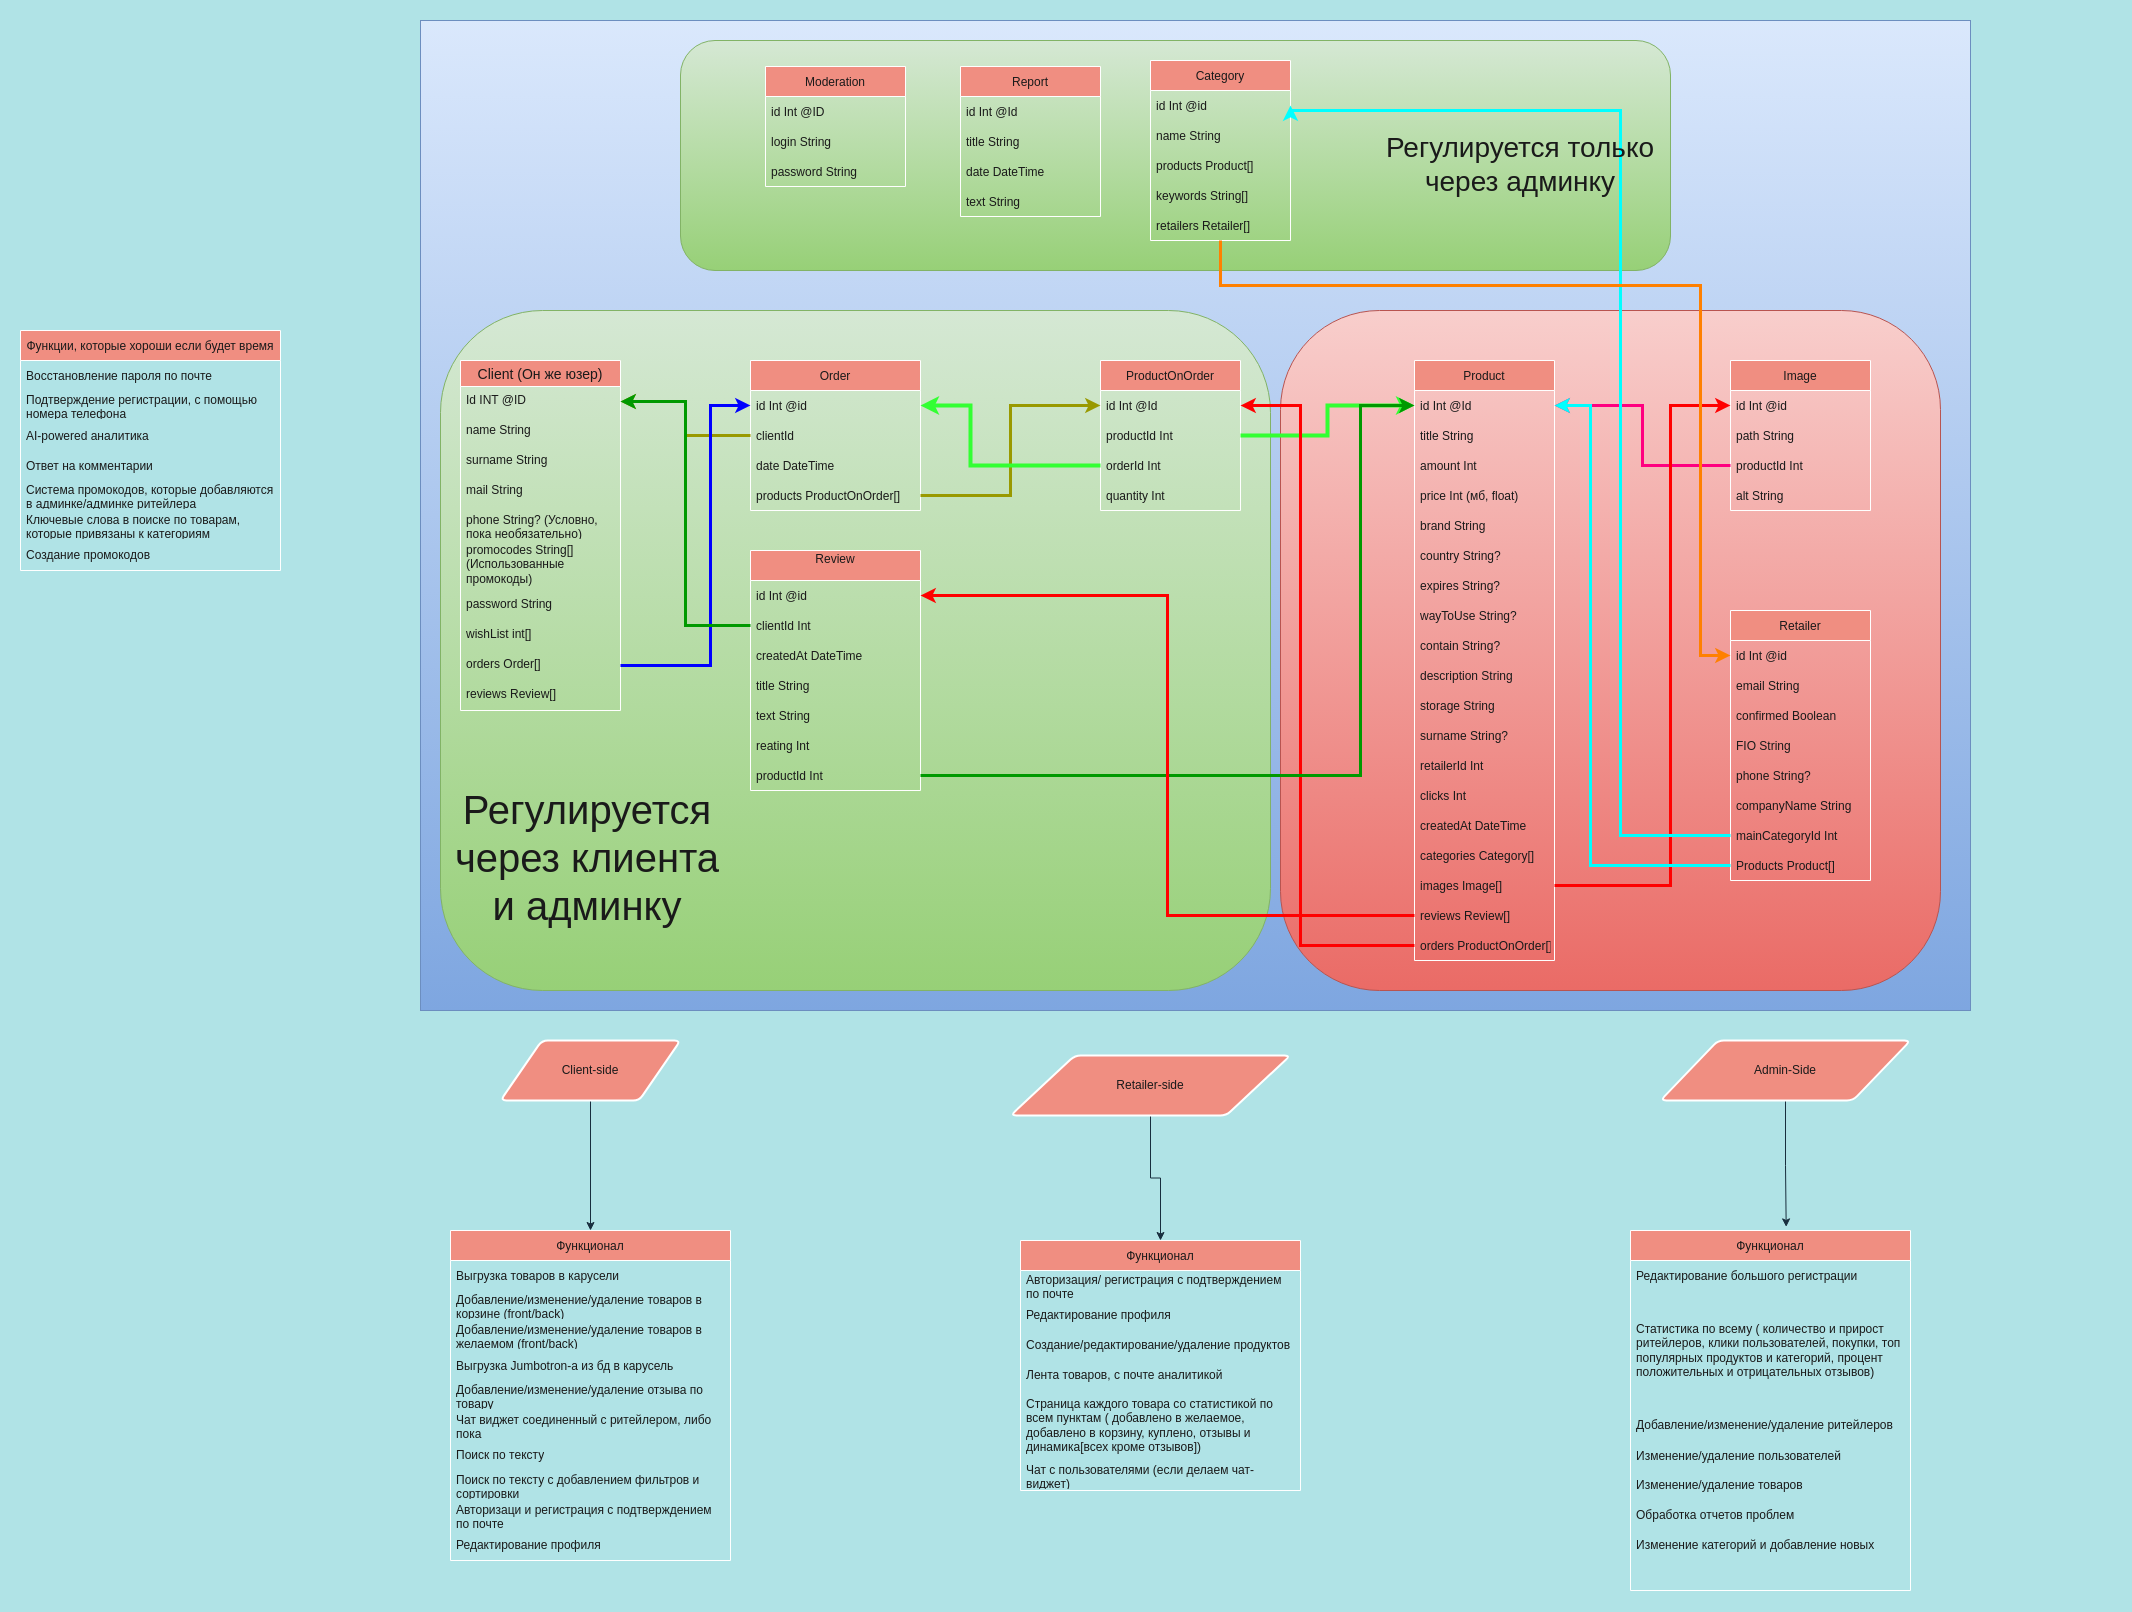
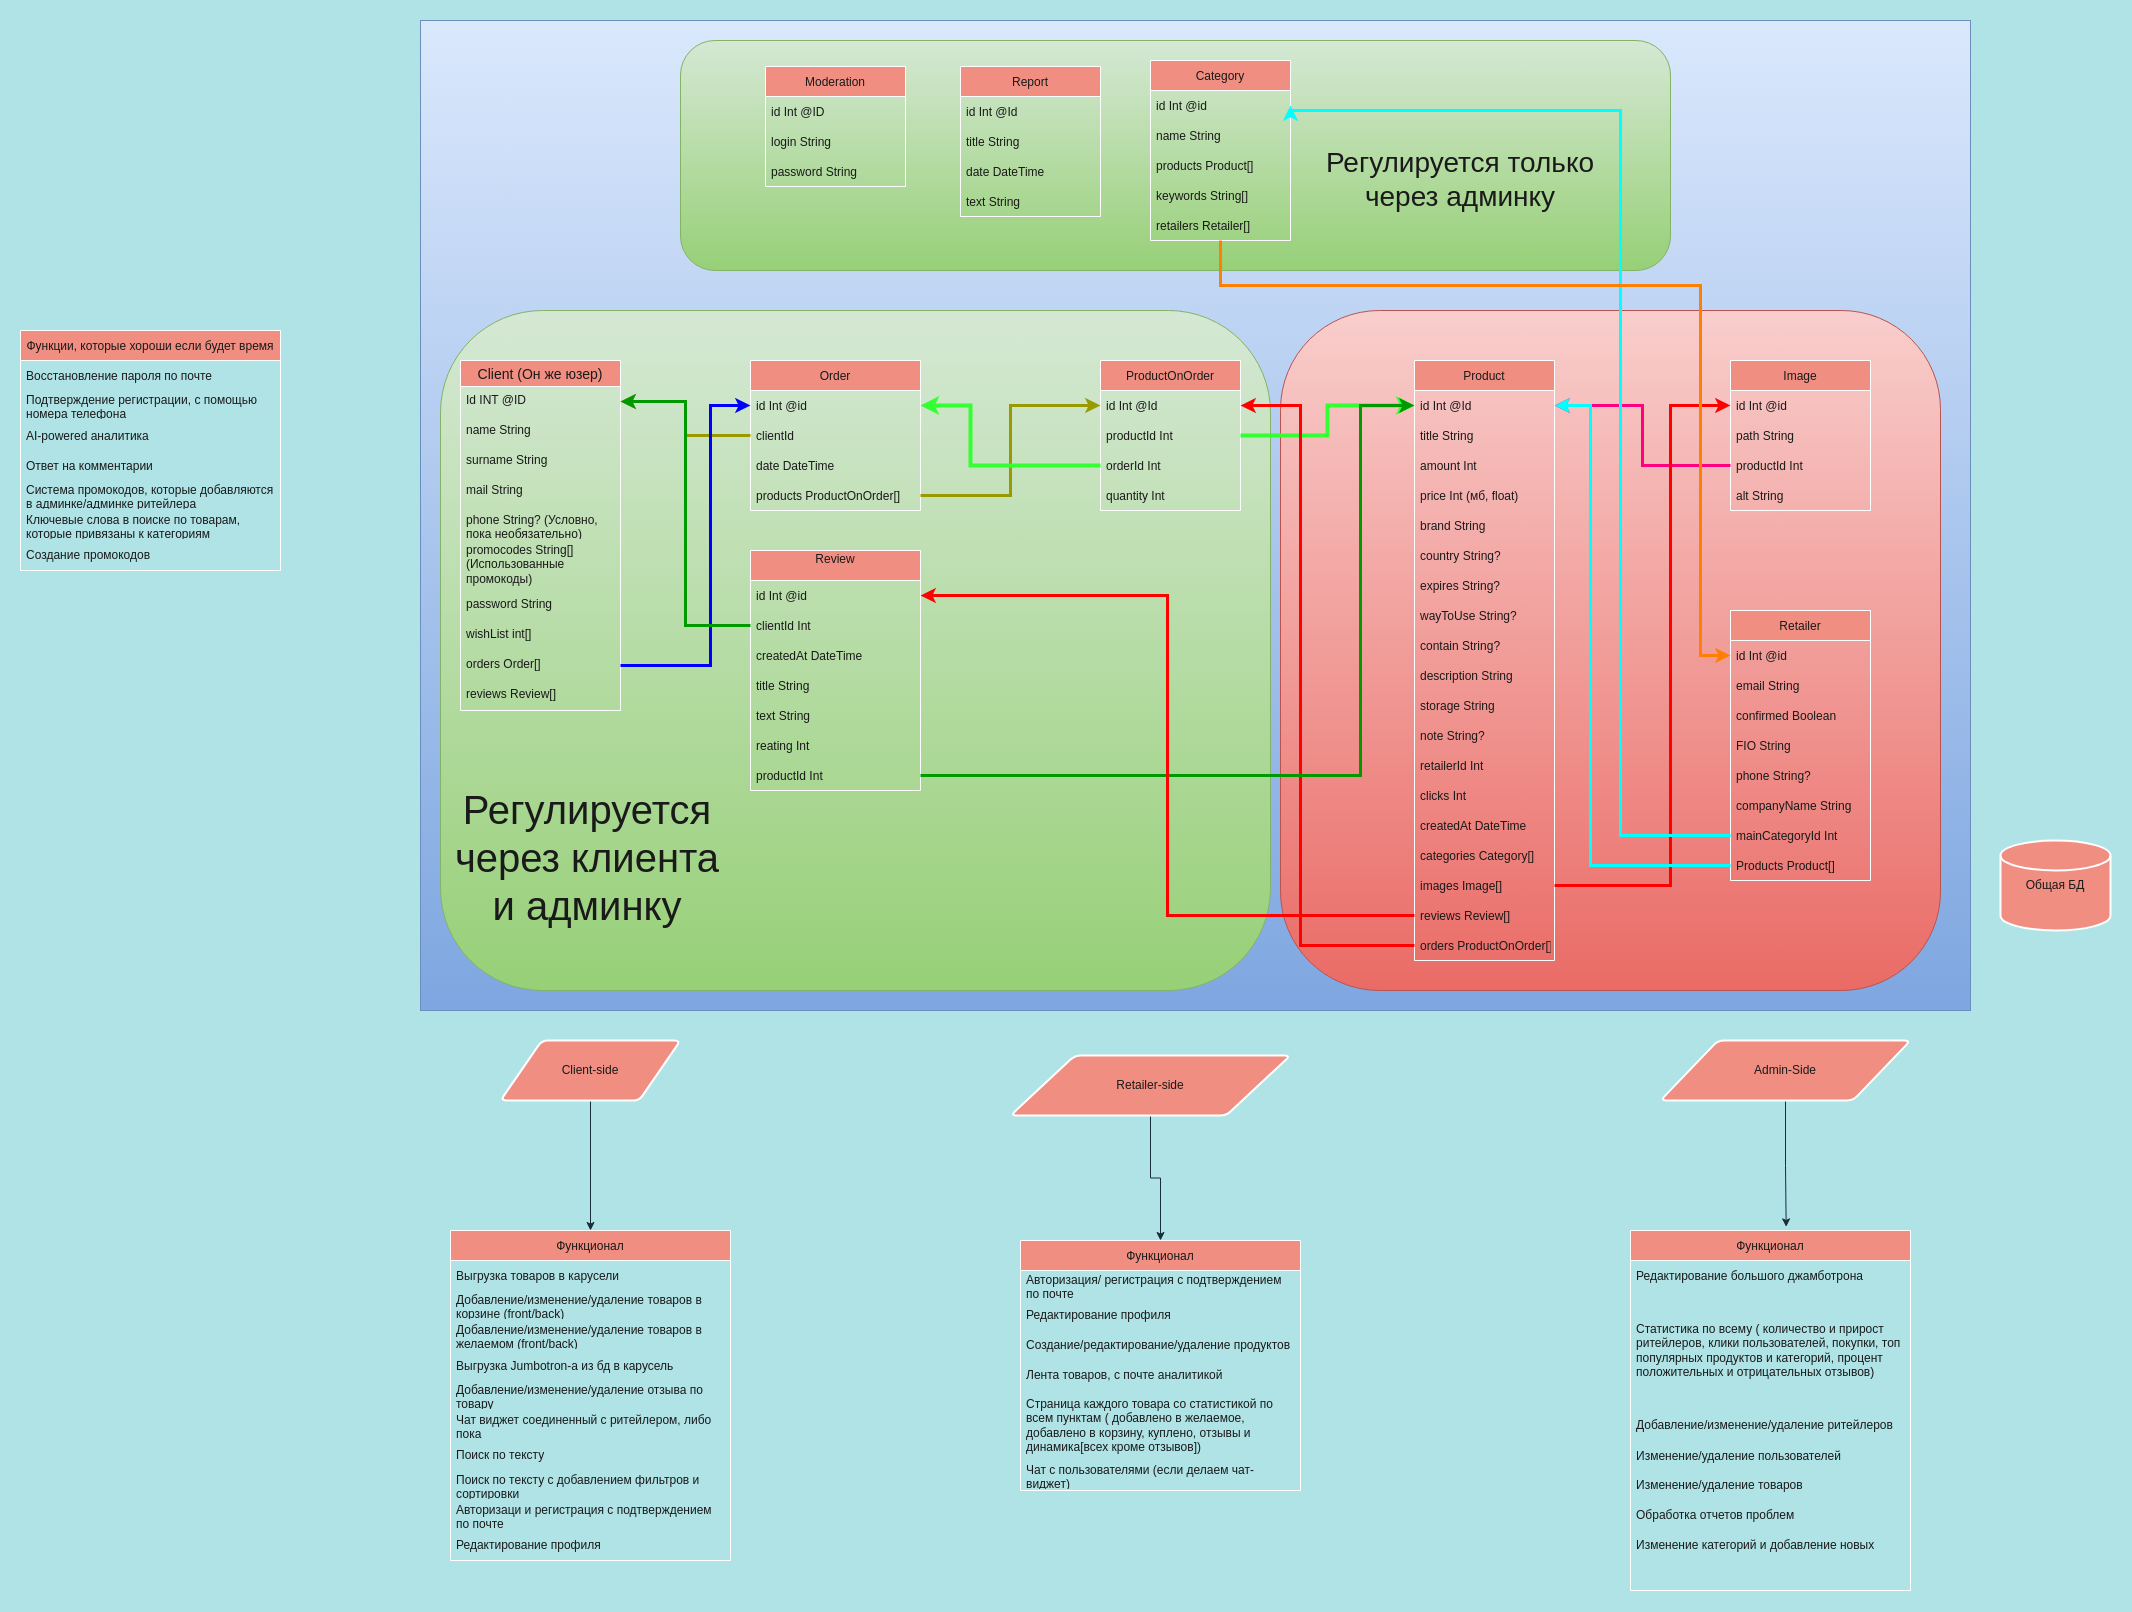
node "Регулируется только через админку": moved (1521, 165) -> (1461, 180)
node "surname String?": label "surname String?" -> "note String?"
node "Общая БД": added
node "Редактирование большого регистрации": label "Редактирование большого регистрации" -> "Редактирование большого джамботрона"
